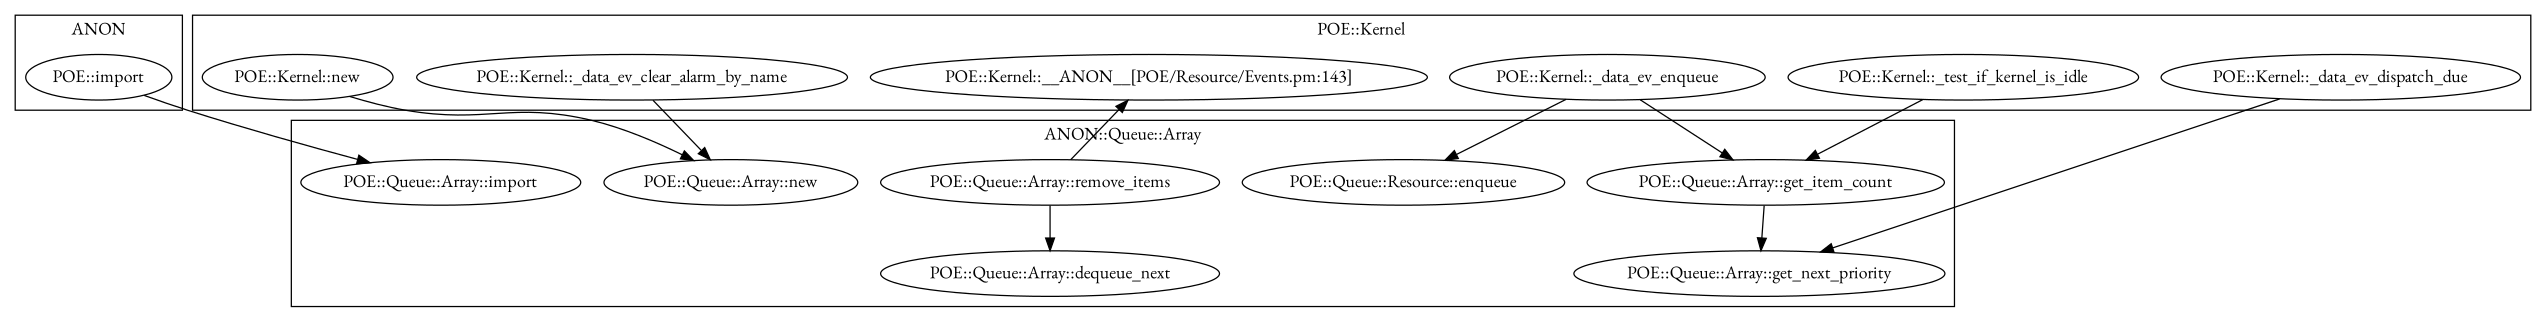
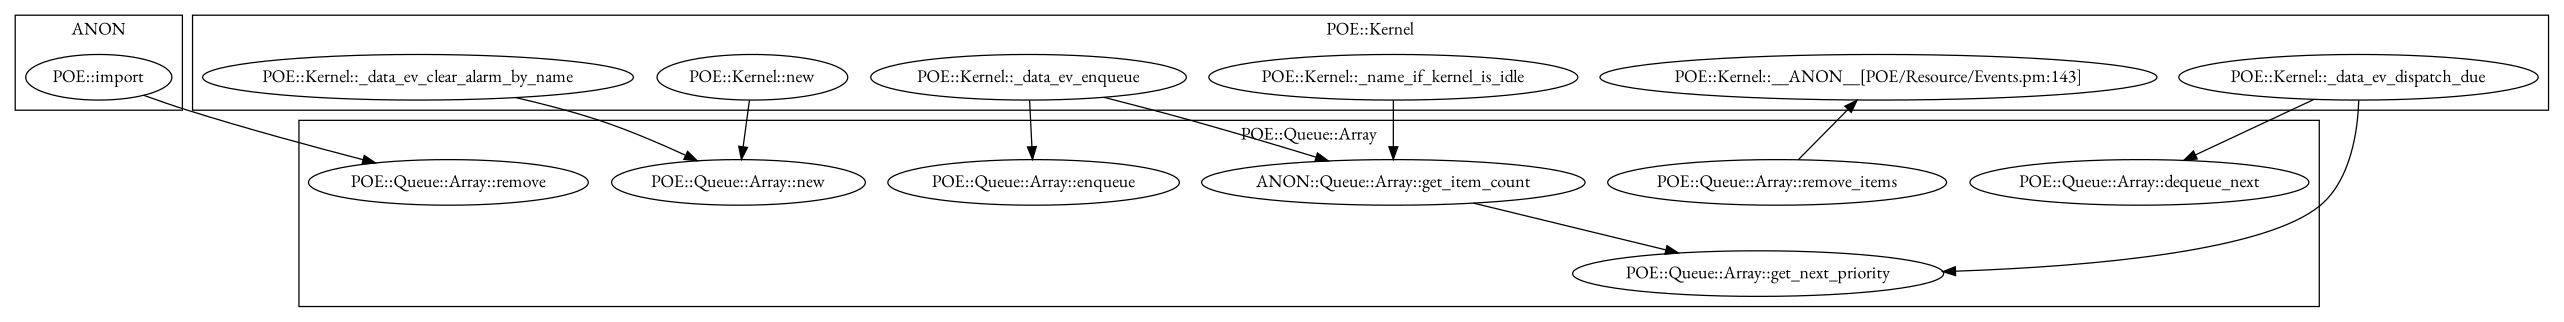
node "POE::Kernel::_test_if_kernel_is_idle": label "POE::Kernel::_test_if_kernel_is_idle" -> "POE::Kernel::_name_if_kernel_is_idle"
cluster "ANON::Queue::Array": label "ANON::Queue::Array" -> "POE::Queue::Array"
node "POE::Queue::Array::import": label "POE::Queue::Array::import" -> "POE::Queue::Array::remove"
node "POE::Queue::Resource::enqueue": label "POE::Queue::Resource::enqueue" -> "POE::Queue::Array::enqueue"
node "POE::Queue::Array::get_item_count": label "POE::Queue::Array::get_item_count" -> "ANON::Queue::Array::get_item_count"
edge "POE::Queue::Array::remove_items" -> "POE::Queue::Array::dequeue_next": now "POE::Kernel::_data_ev_dispatch_due" -> "POE::Queue::Array::dequeue_next"
